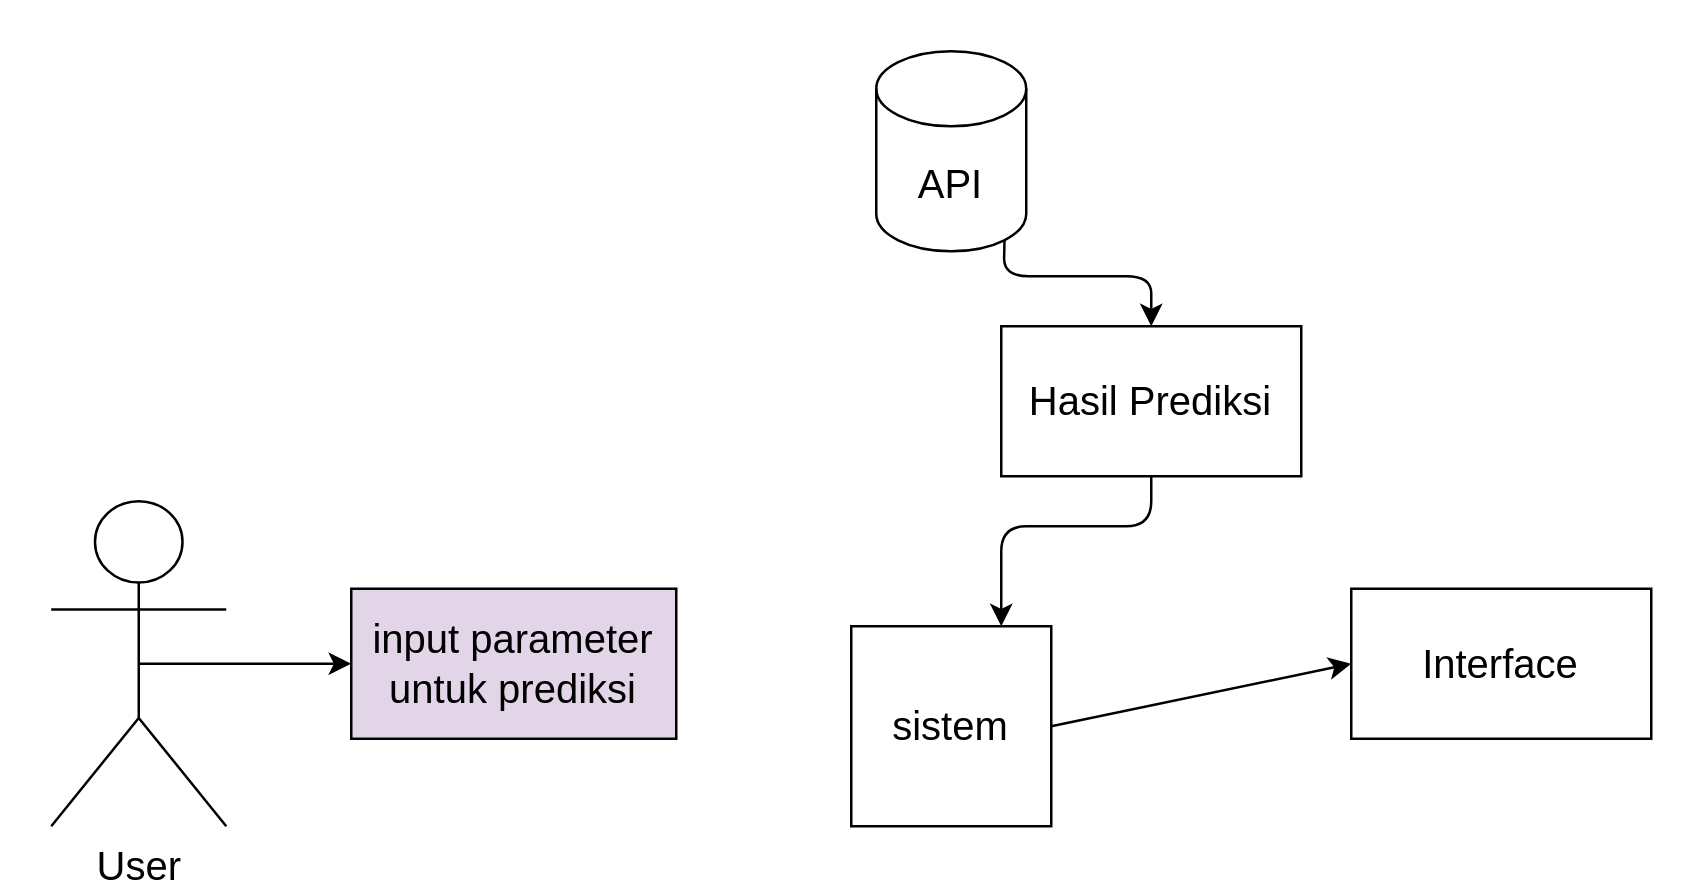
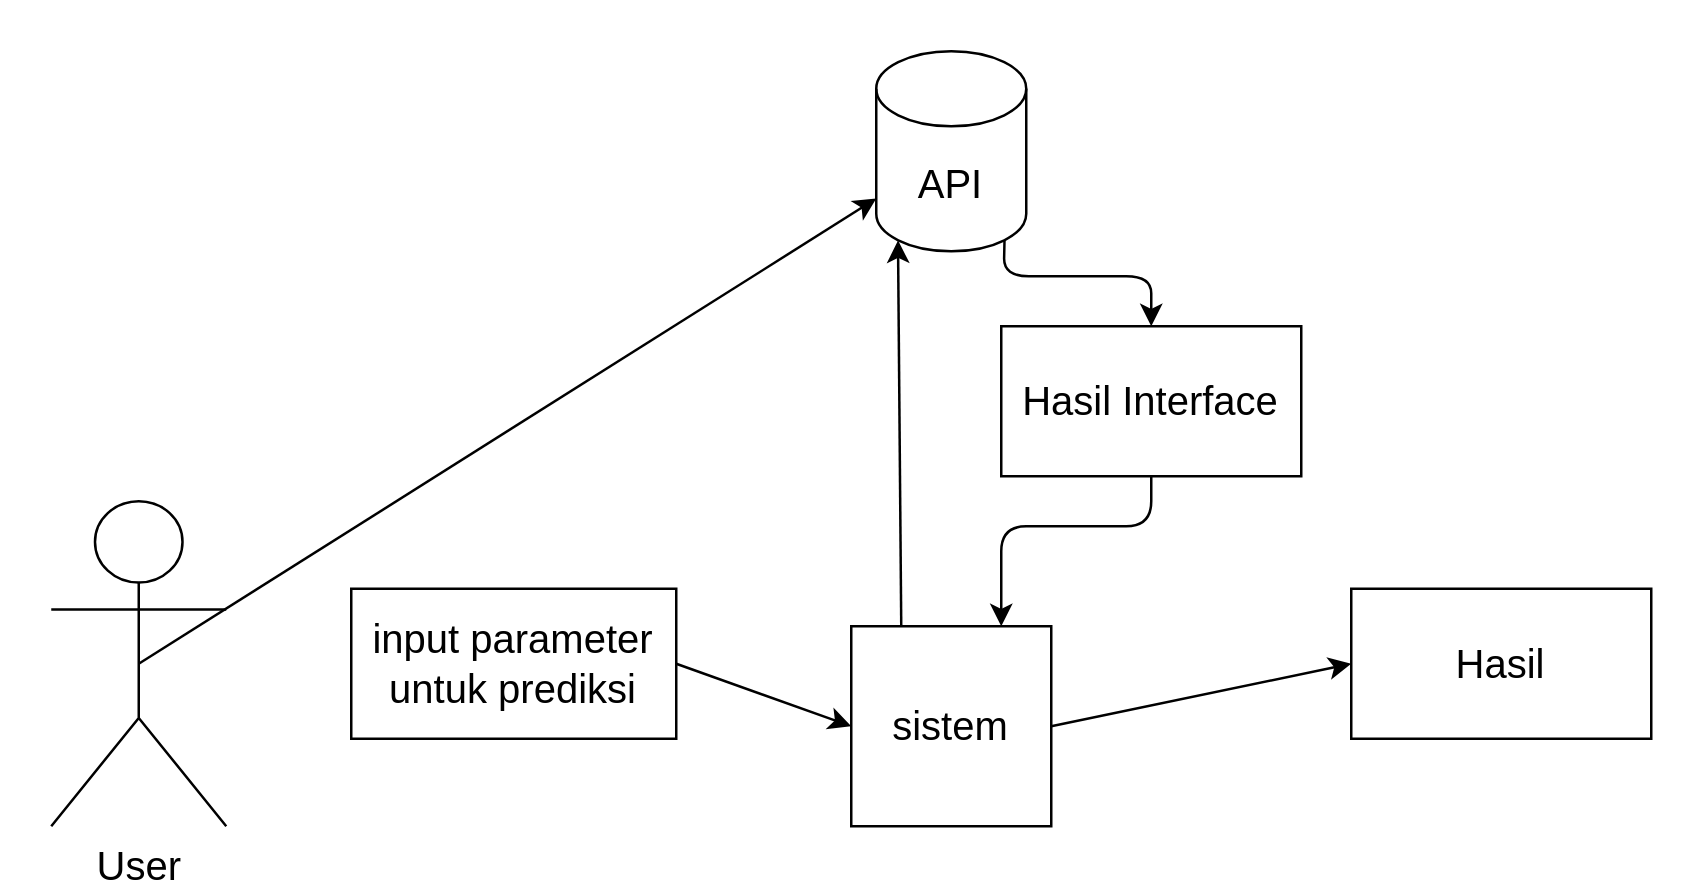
node "Hasil Prediksi": label "Hasil Prediksi" -> "Hasil Interface"
edge "sistem" -> "API": added
edge "User" -> "input parameter untuk prediksi": now "User" -> "API"
node "input parameter untuk prediksi": fillcolor #e1d5e7 -> #ffffff
node "Interface": label "Interface" -> "Hasil"
edge "input parameter untuk prediksi" -> "sistem": added
